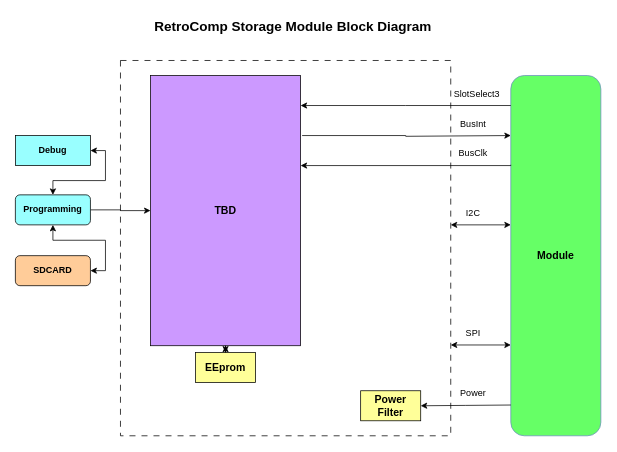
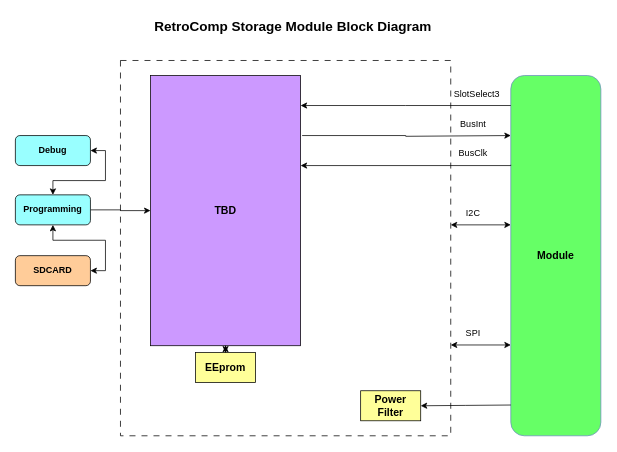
node "Debug": shape rectangle -> rounded rectangle
node "Power": removed
